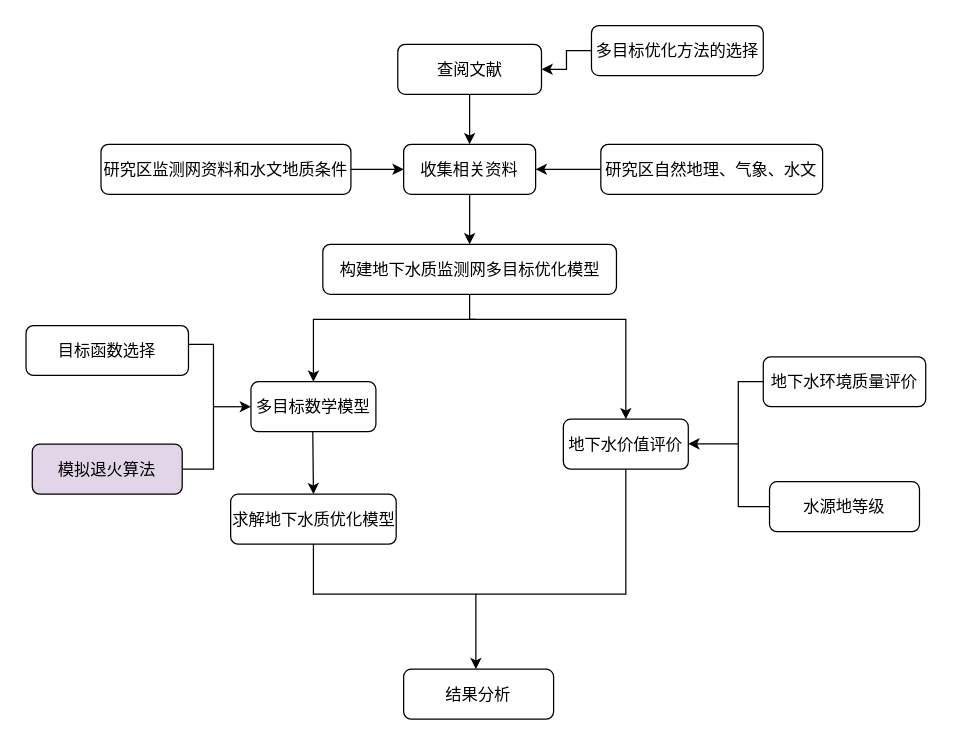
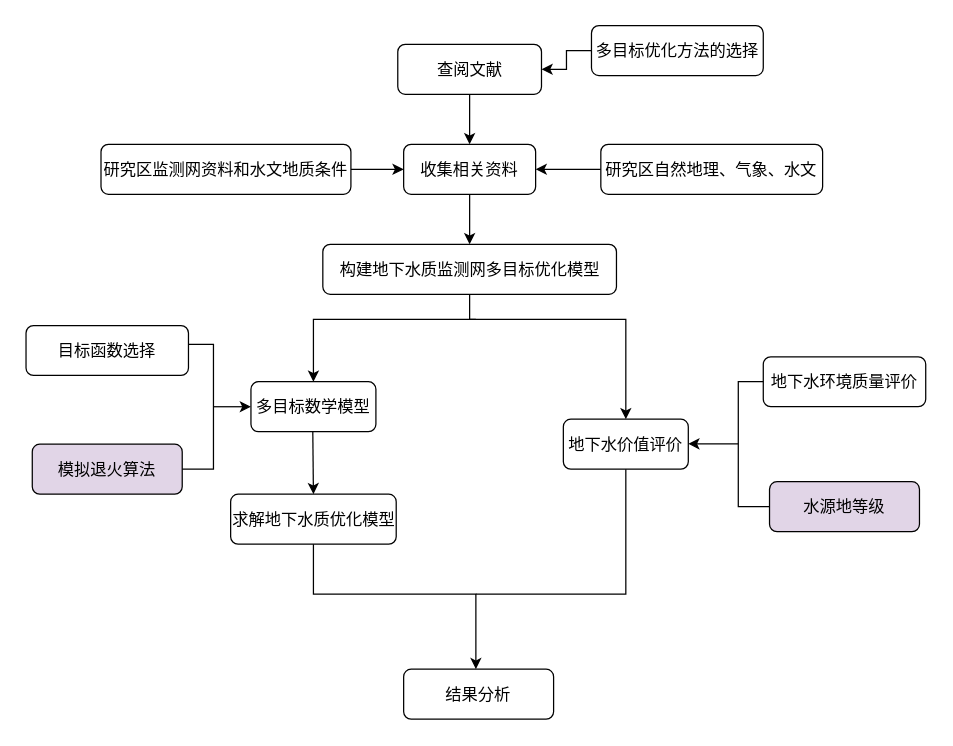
node "水源地等级": fillcolor #ffffff -> #e1d5e7
